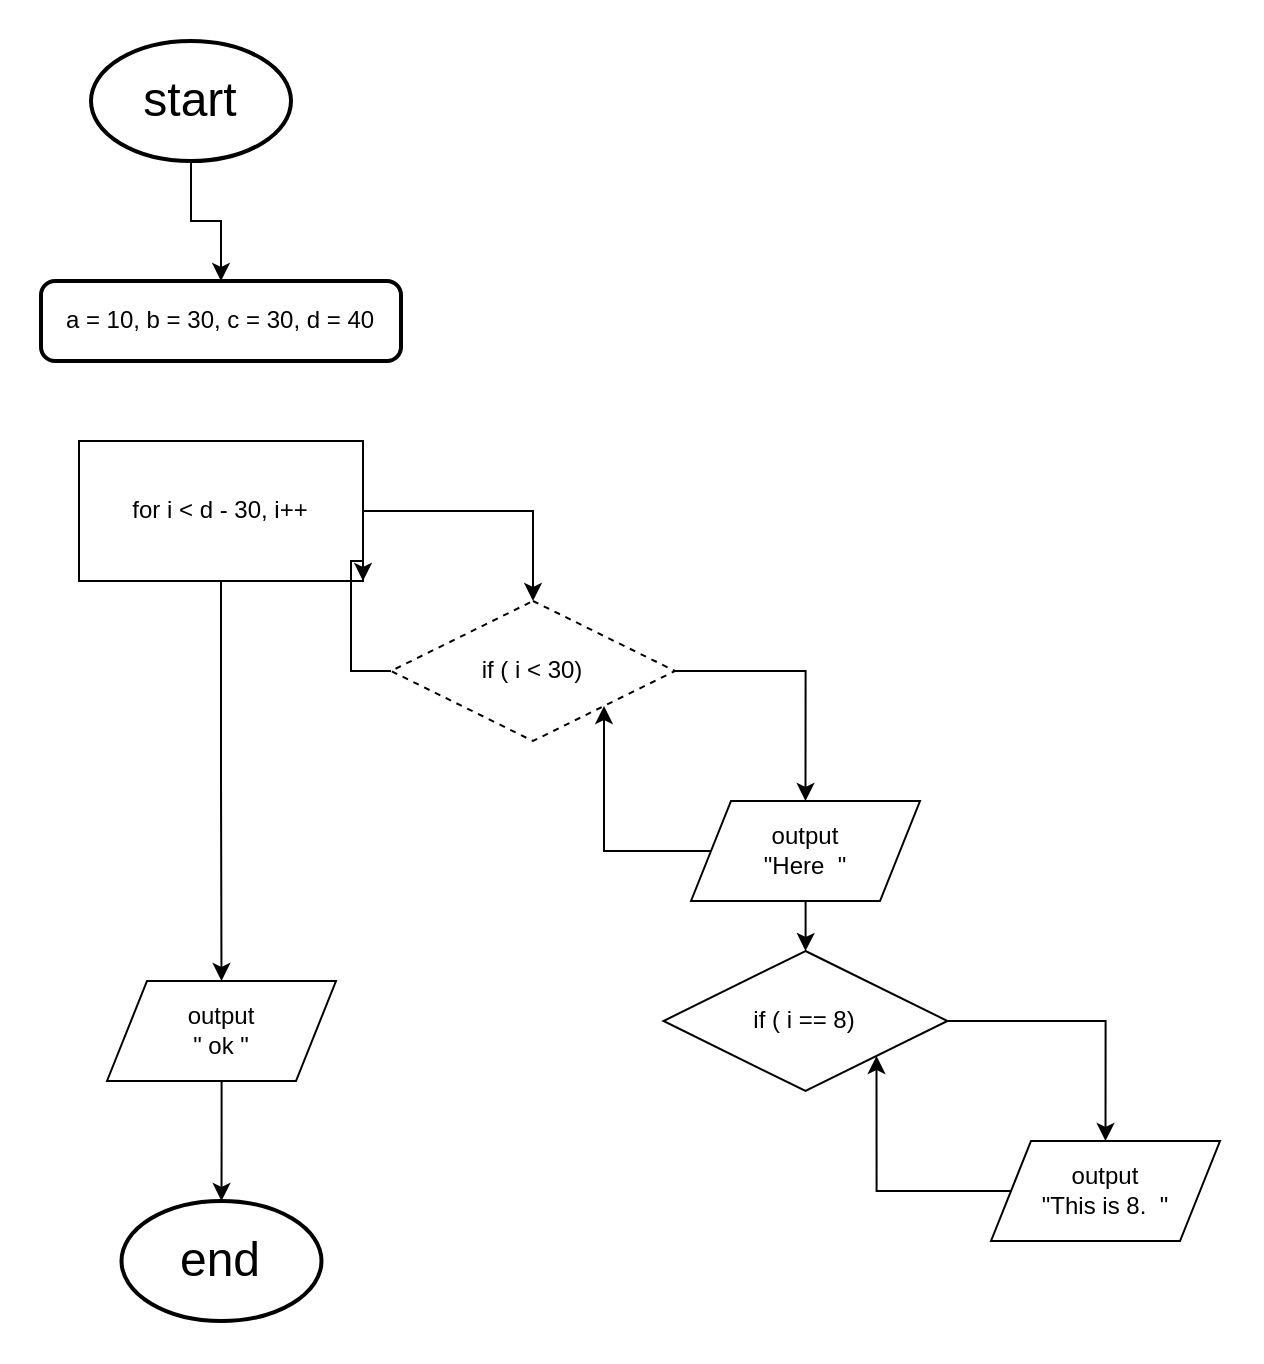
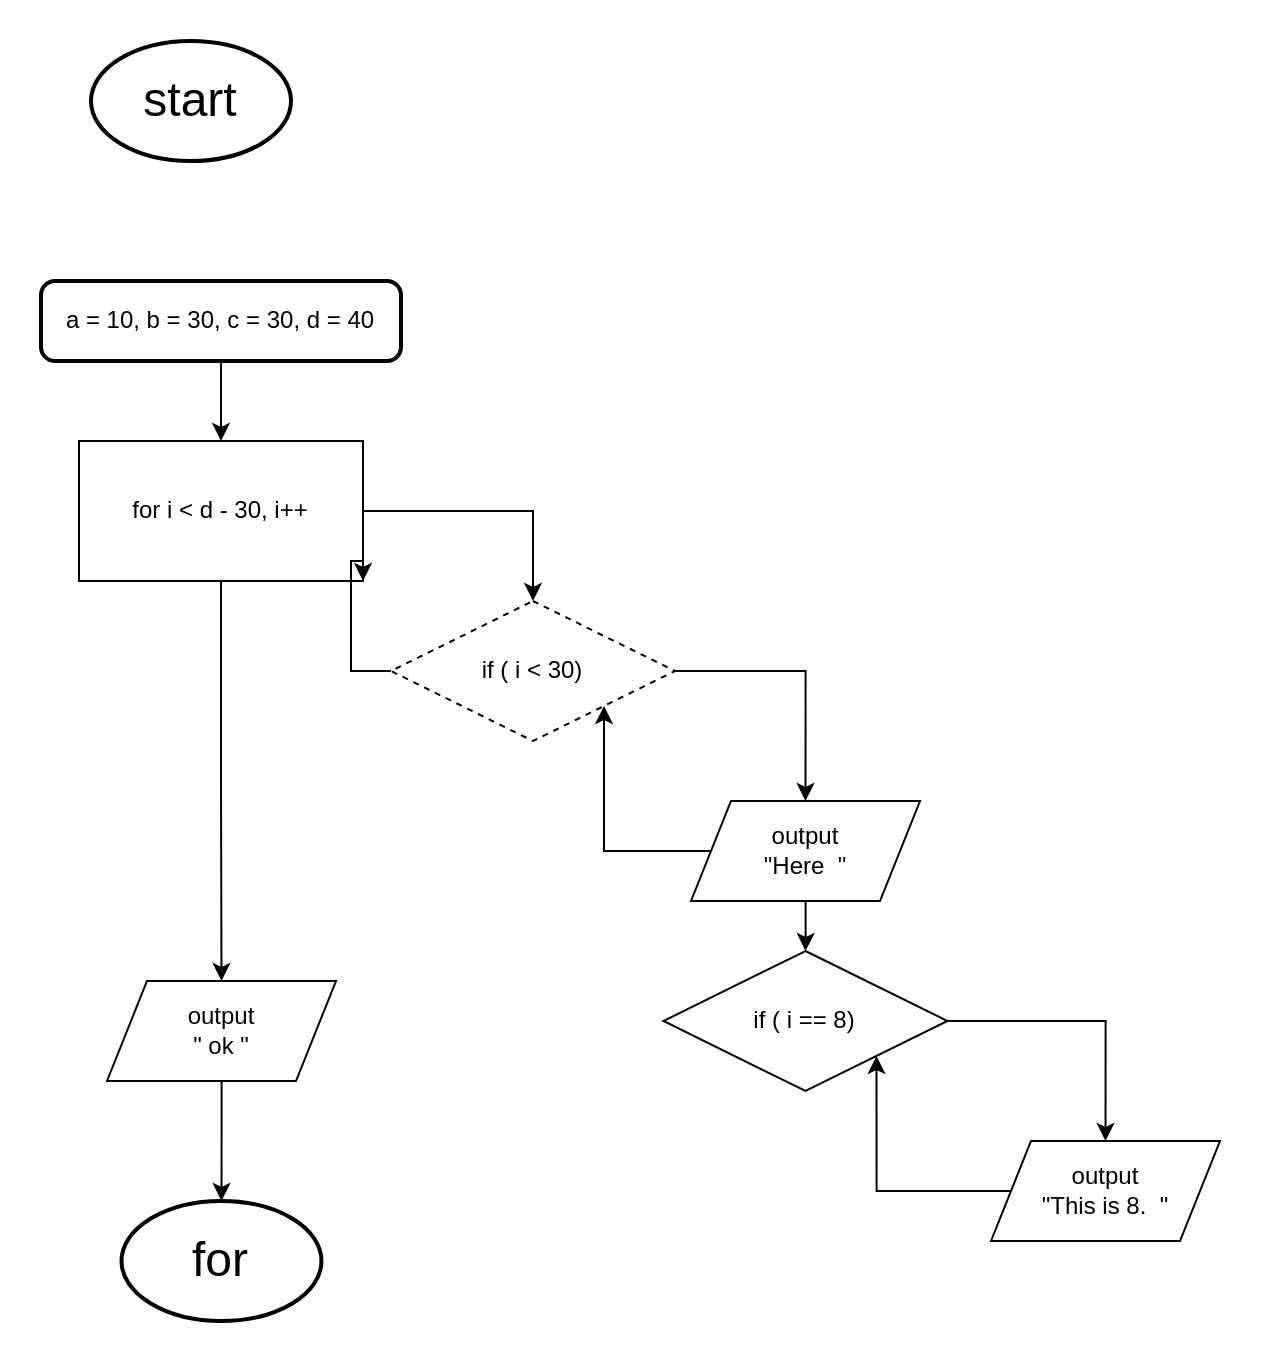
edge "start" -> "a = 10, b = 30, c = 30, d = 40": removed
edge "a = 10, b = 30, c = 30, d = 40" -> "for i < d - 30, i++": added
node "end": label "end" -> "for"
